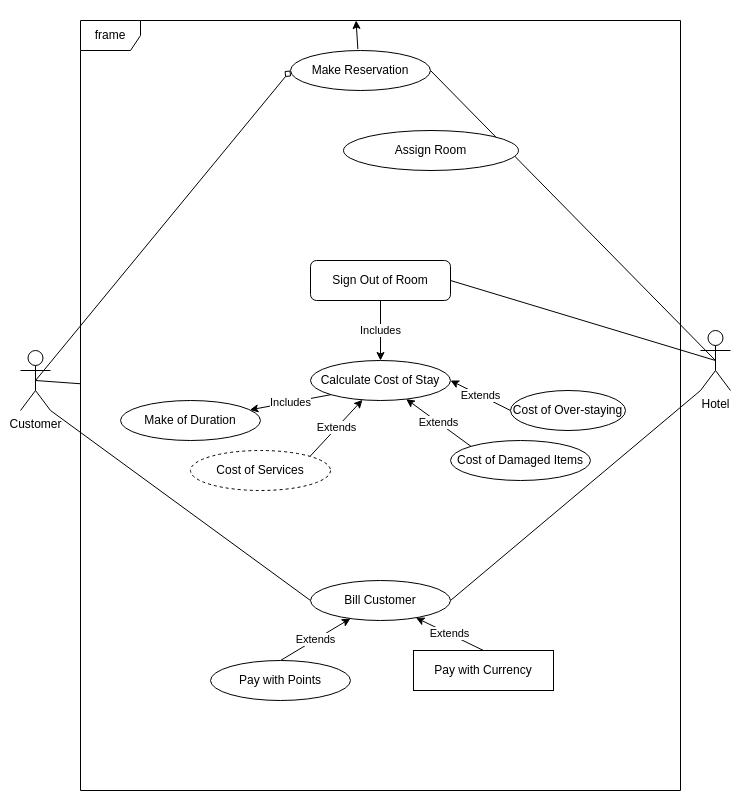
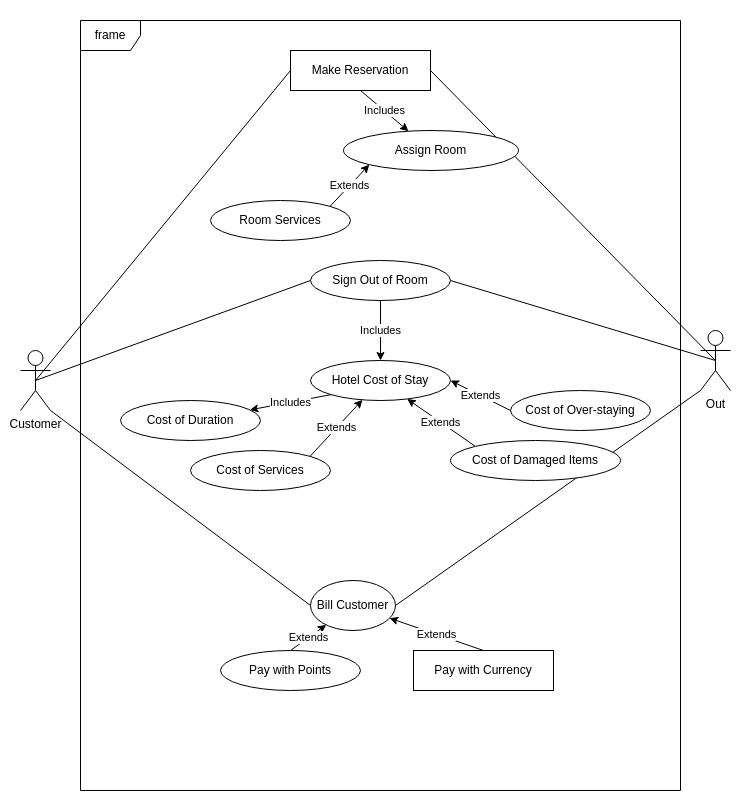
edge "Make Reservation" -> "frame": now "Make Reservation" -> "Assign Room"
node "Make Reservation": shape ellipse -> rectangle
edge "Customer" -> "Make Reservation": arrowhead diamond -> none
edge "Room Services" -> "Assign Room": added, label "Extends"
node "Room Services": added
node "Sign Out of Room": shape rounded rectangle -> ellipse
node "Calculate Cost of Stay": label "Calculate Cost of Stay" -> "Hotel Cost of Stay"
edge "Customer" -- "frame": now "Customer" -- "Sign Out of Room"
node "Hotel": label "Hotel" -> "Out"
node "Cost of Over-staying": size 115x40 -> 140x40
node "Make of Duration": label "Make of Duration" -> "Cost of Duration"
node "Cost of Damaged Items": size 140x40 -> 170x40
node "Cost of Services": style dashed -> solid
node "Bill Customer": size 140x40 -> 85x50
node "Pay with Points": moved (281, 681) -> (291, 671)
